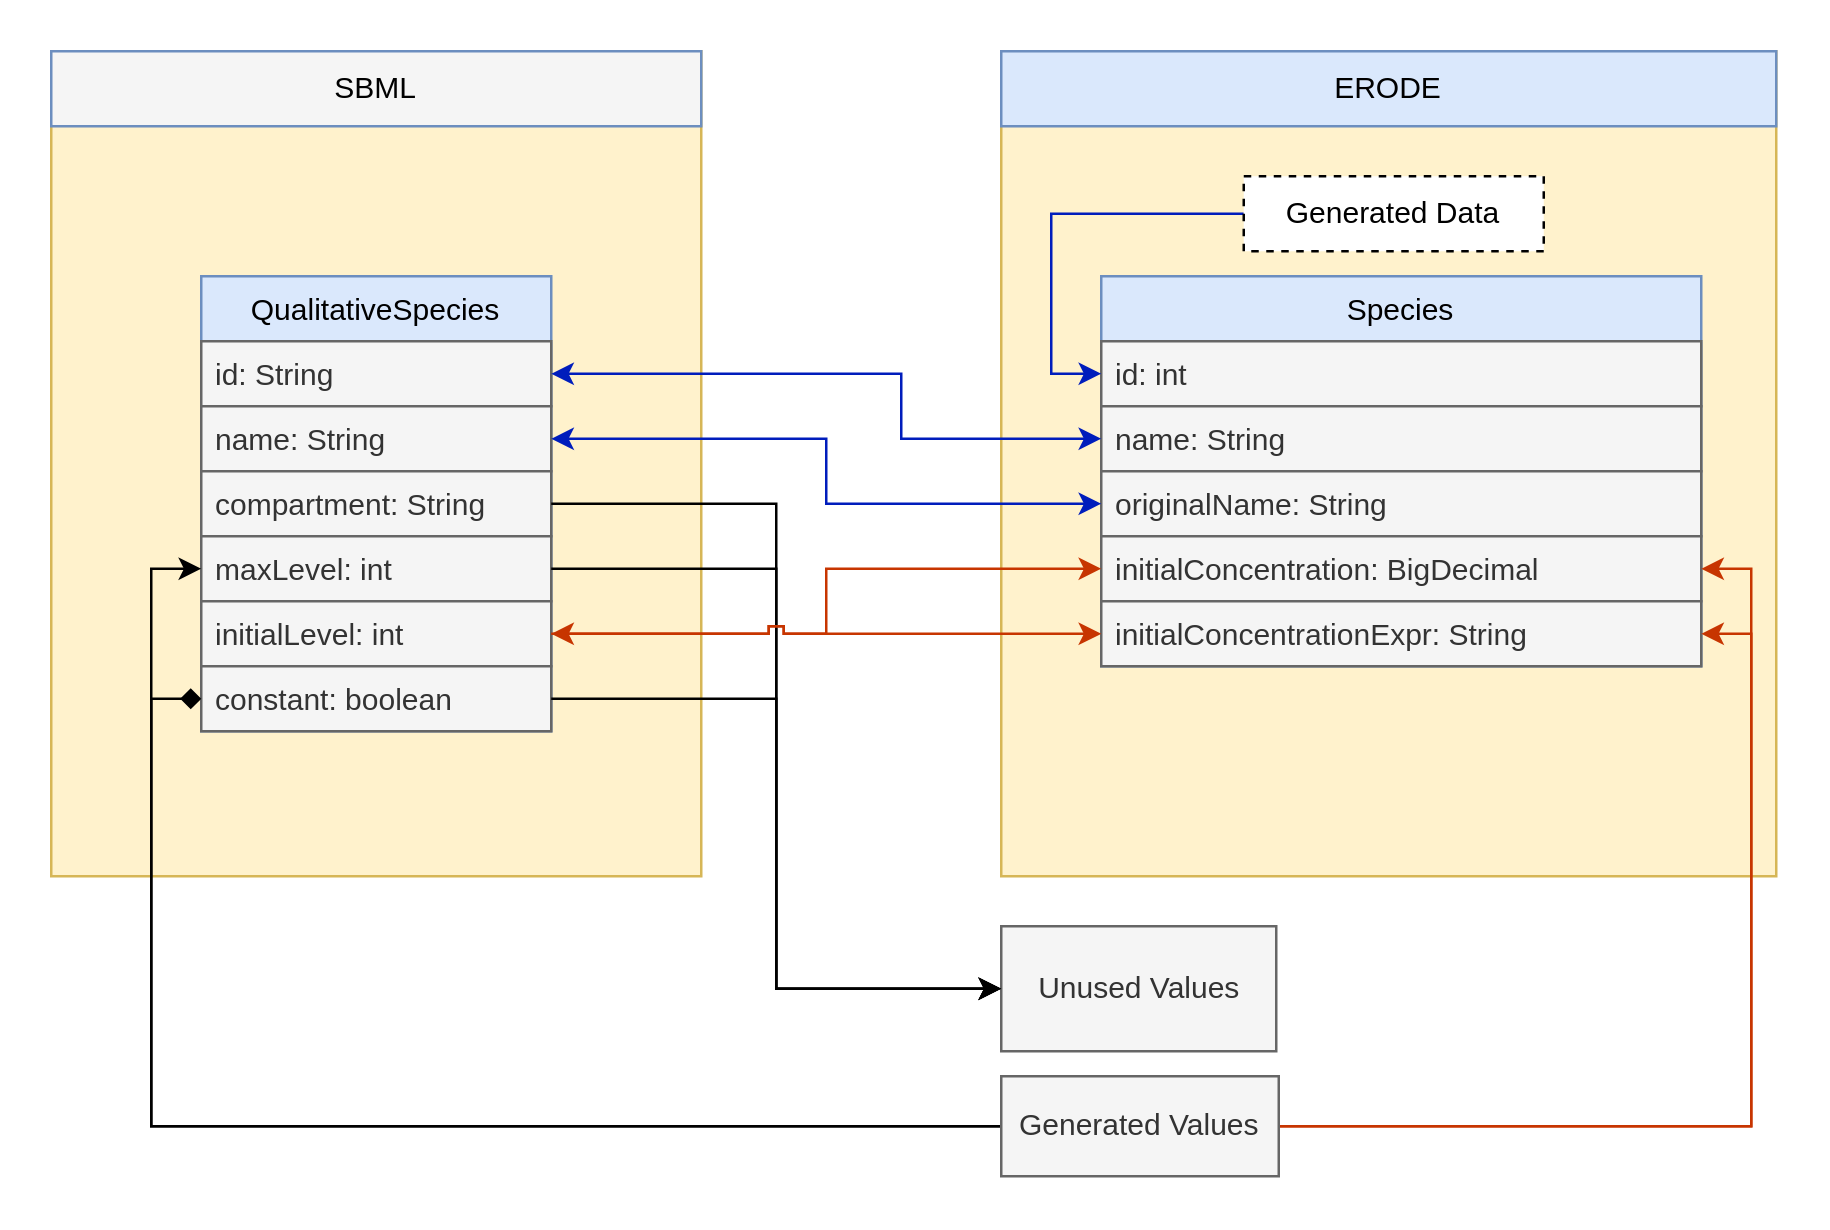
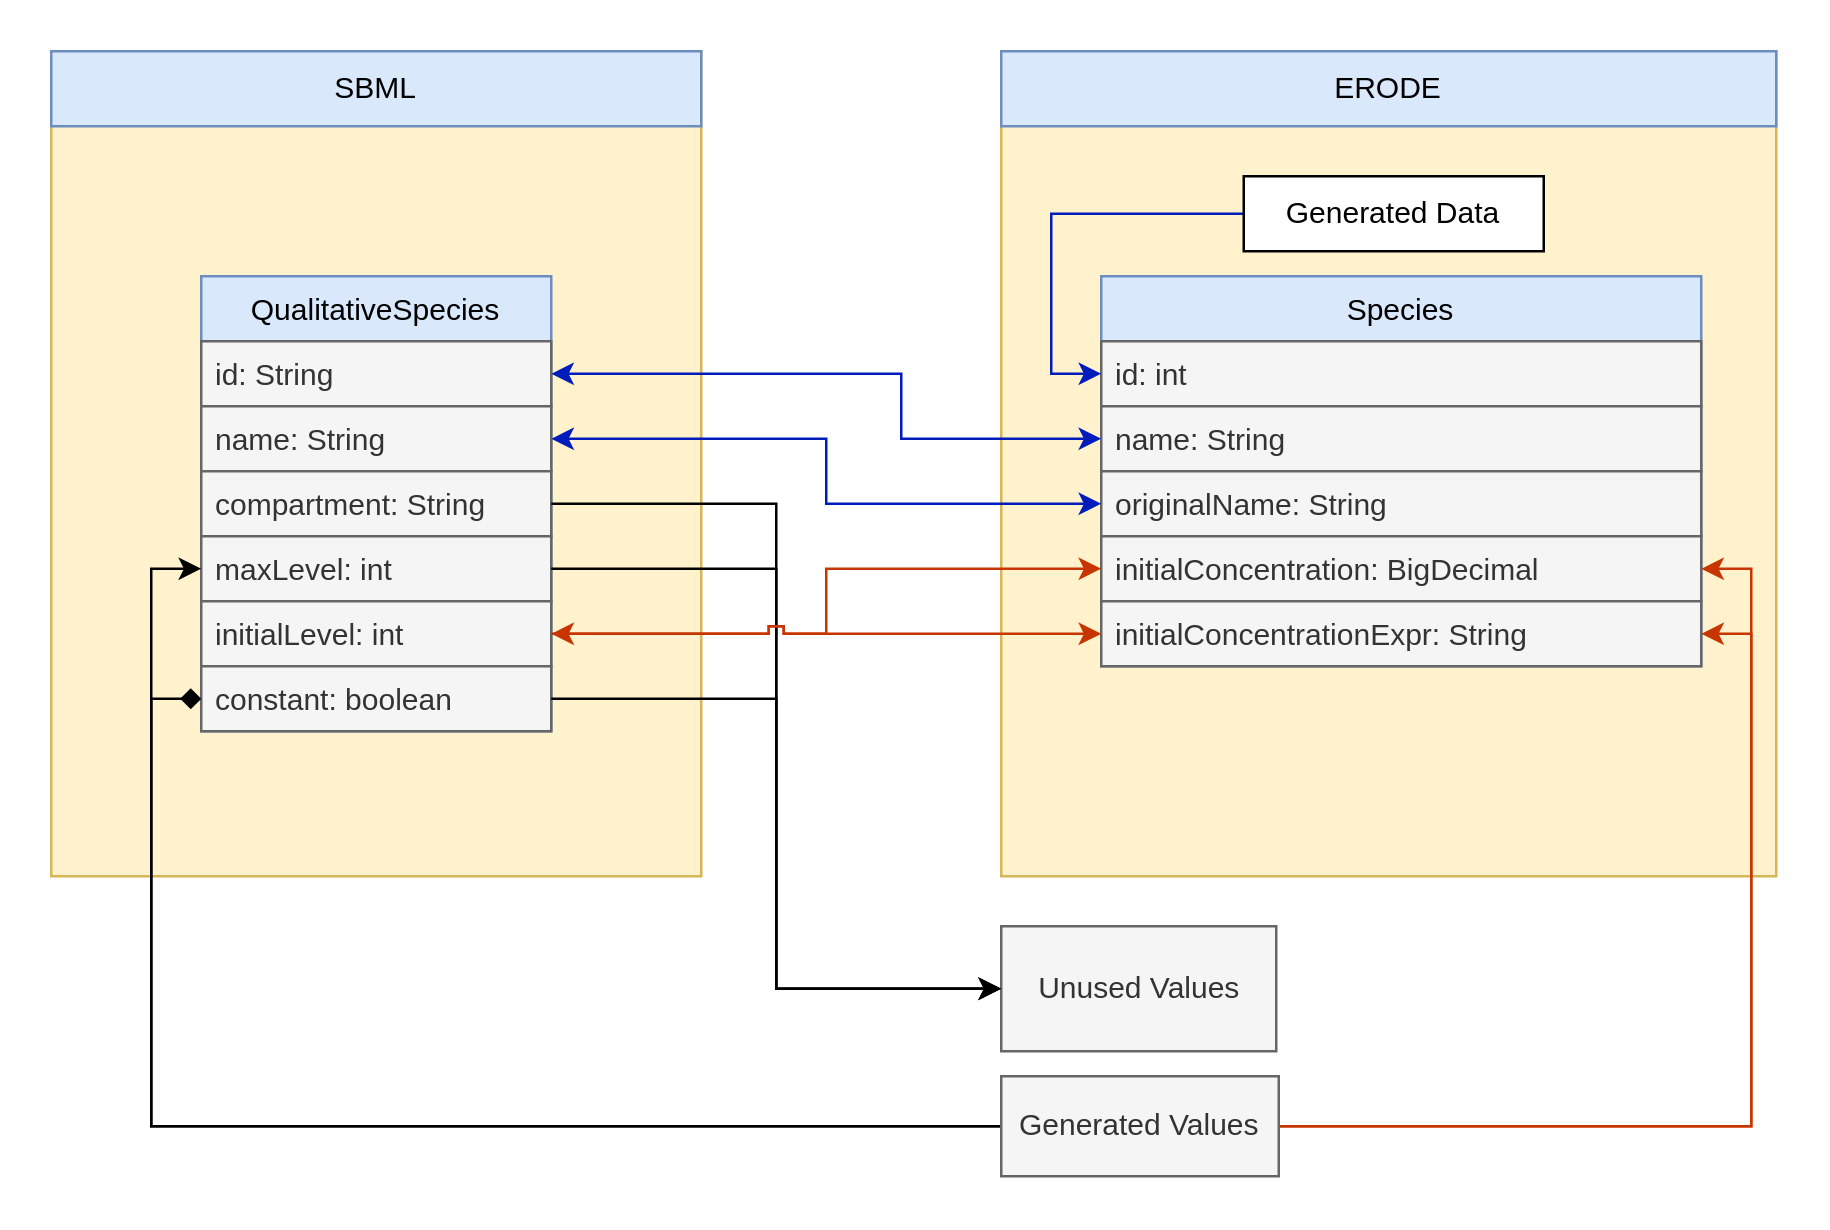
node "SBML": fillcolor #f5f5f5 -> #dae8fc
node "Generated Data": style dashed -> solid
